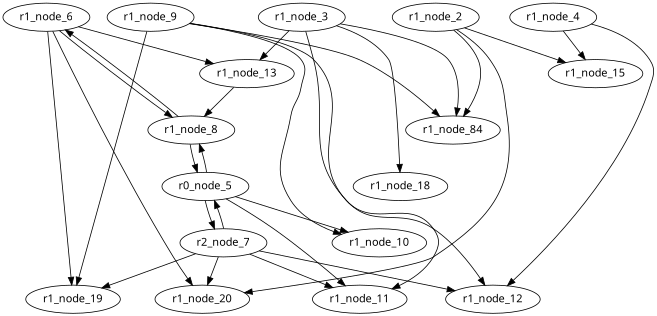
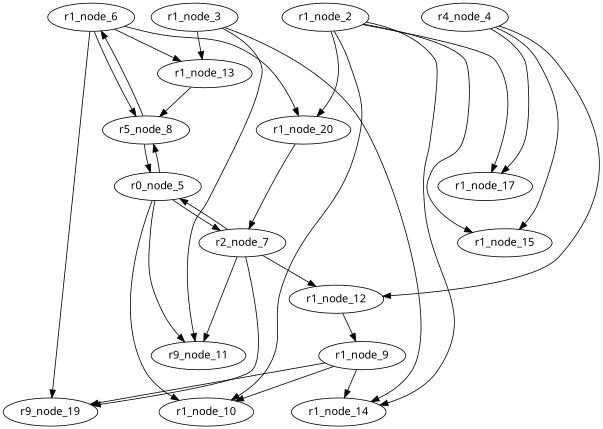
node "r1_node_4": label "r1_node_4" -> "r4_node_4"
node "r1_node_8": label "r1_node_8" -> "r5_node_8"
node "r1_node_84": label "r1_node_84" -> "r1_node_14"
edge "r1_node_9" -> "r1_node_12": reversed
node "r1_node_18": removed
node "r1_node_17": added
edge "r1_node_2" -> "r1_node_10": added
edge "r2_node_7" -> "r1_node_20": reversed
node "r1_node_19": label "r1_node_19" -> "r9_node_19"
node "r1_node_11": label "r1_node_11" -> "r9_node_11"
